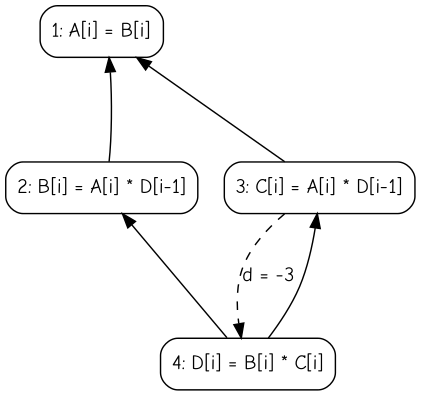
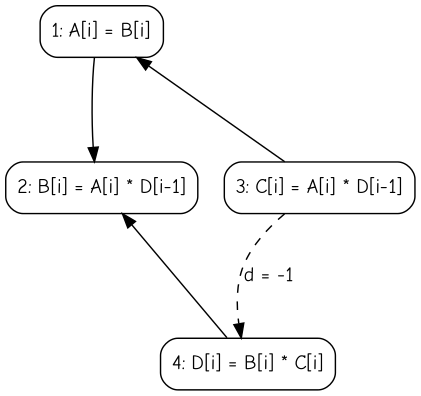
edge "2: B[i] = A[i] * D[i-1]" -> "1: A[i] = B[i]": reversed
edge "3: C[i] = A[i] * D[i-1]" -> "4: D[i] = B[i] * C[i]": label "d = -3" -> "d = -1"
edge "4: D[i] = B[i] * C[i]" -> "3: C[i] = A[i] * D[i-1]": removed
